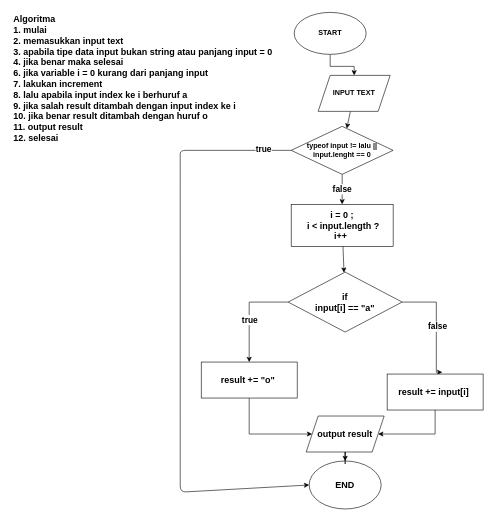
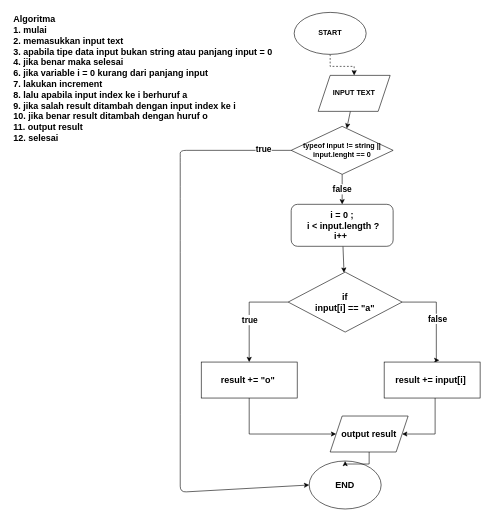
edge "START" -> "INPUT TEXT": style solid -> dashed
node "typeof input != lalu || input.lenght == 0": label "typeof input != lalu || input.lenght == 0" -> "typeof input != string || input.lenght == 0"
node "i = 0 ; i < input.length ? i++": shape rectangle -> rounded rectangle
node "result += input[i]": moved (435, 392) -> (432, 380)
node "output result": moved (345, 434) -> (369, 434)
